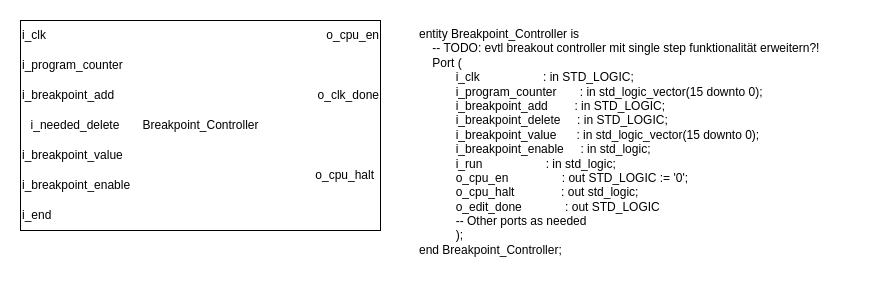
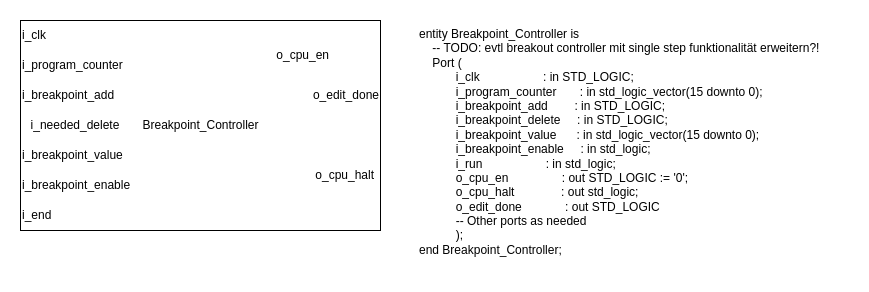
node "o_cpu_en": moved (341, 36) -> (291, 56)
node "o_clk_done": label "o_clk_done" -> "o_edit_done"
